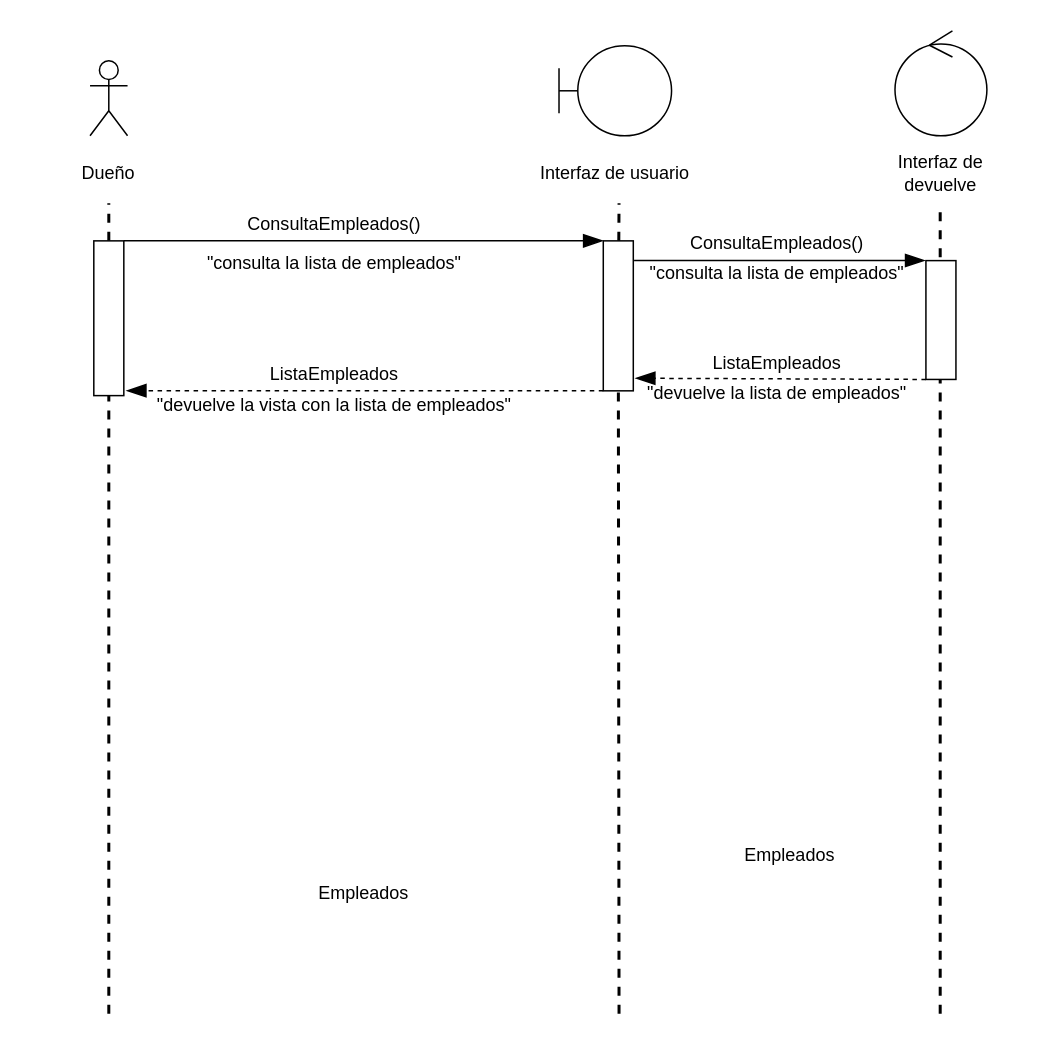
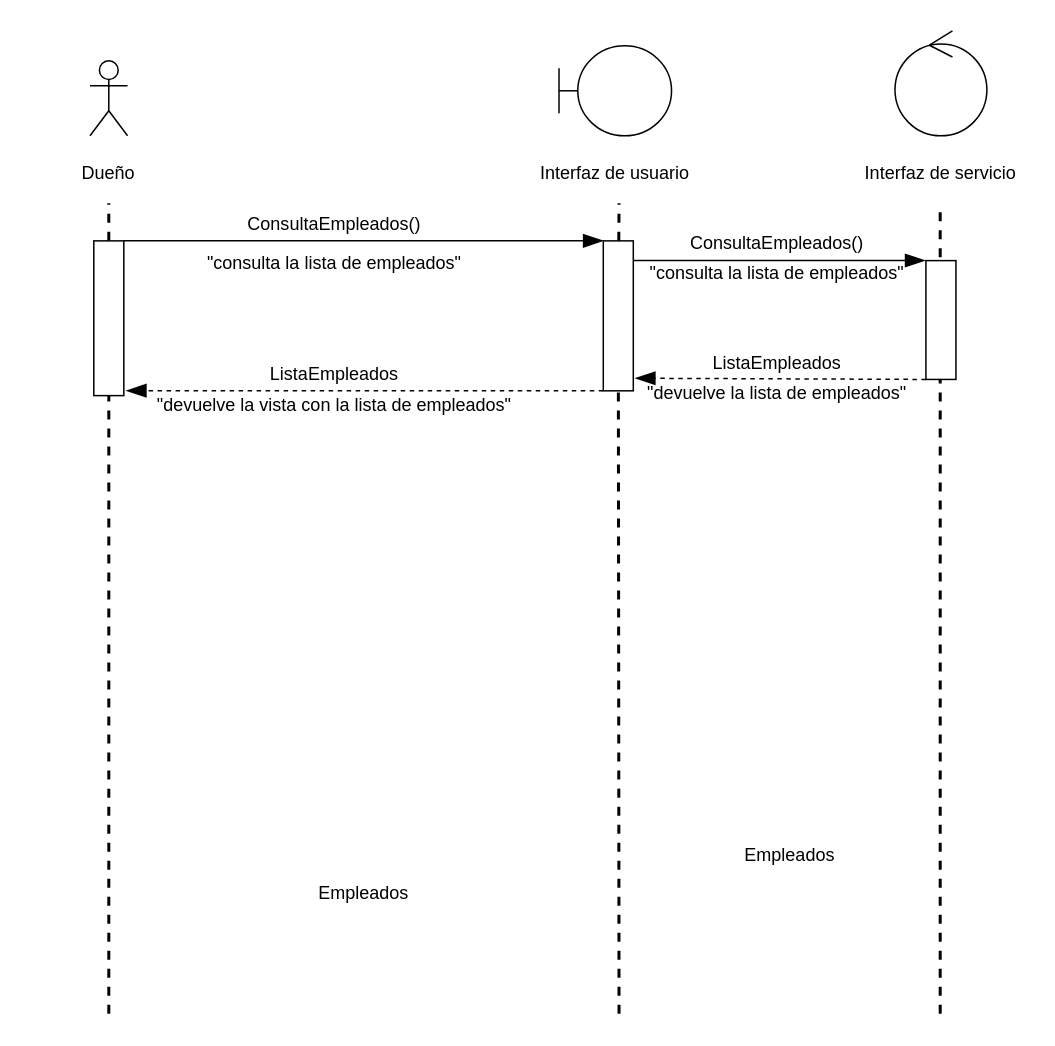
node "Interfaz de devuelve": label "Interfaz de devuelve" -> "Interfaz de servicio"
